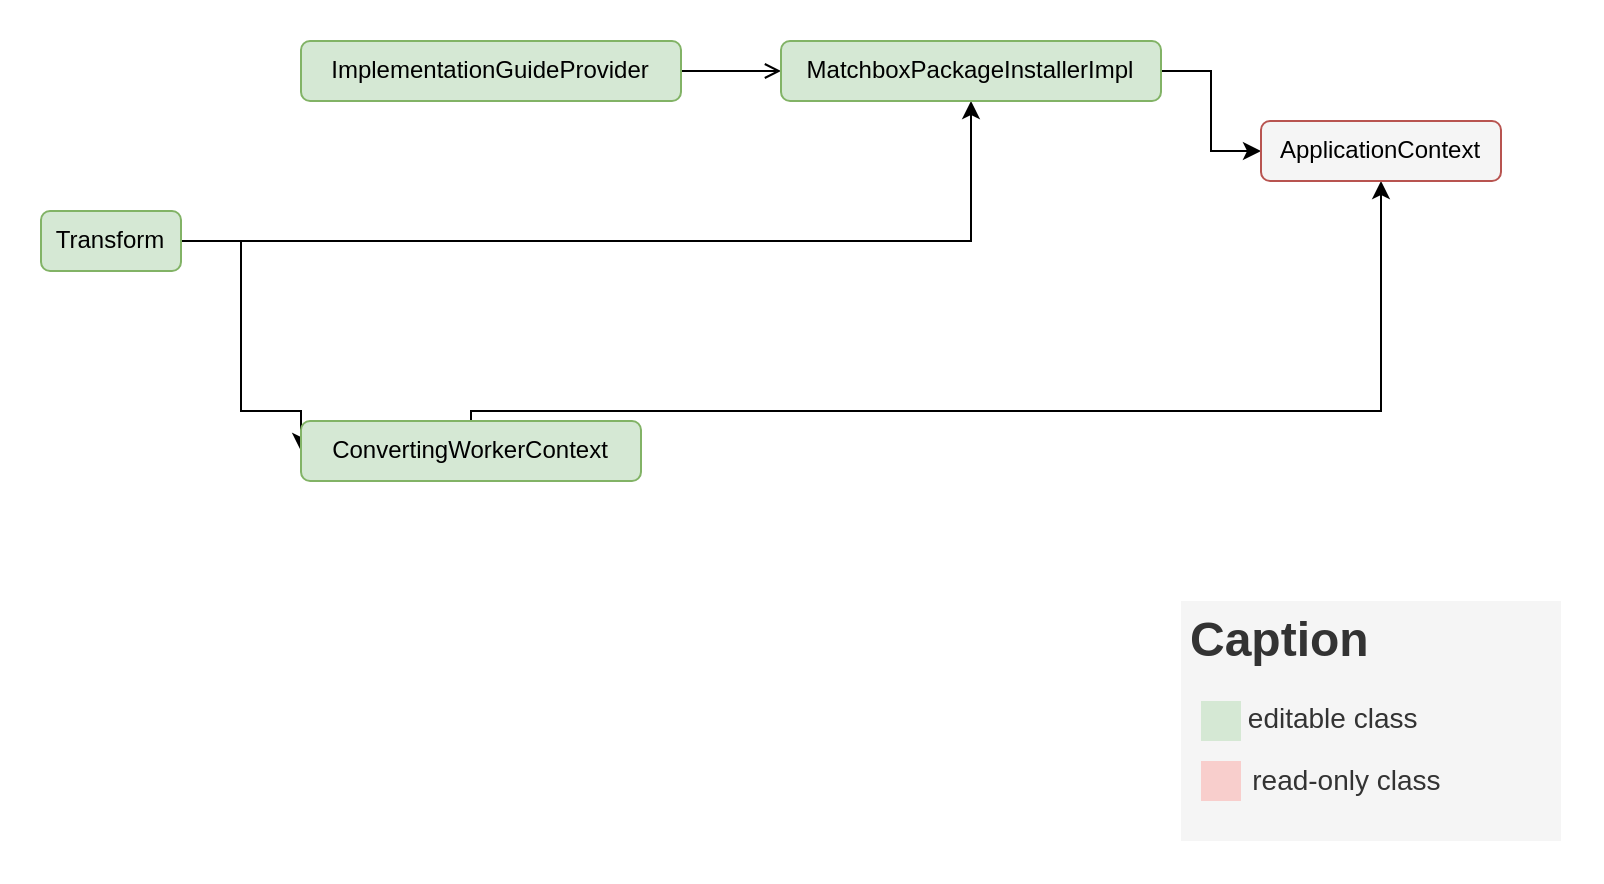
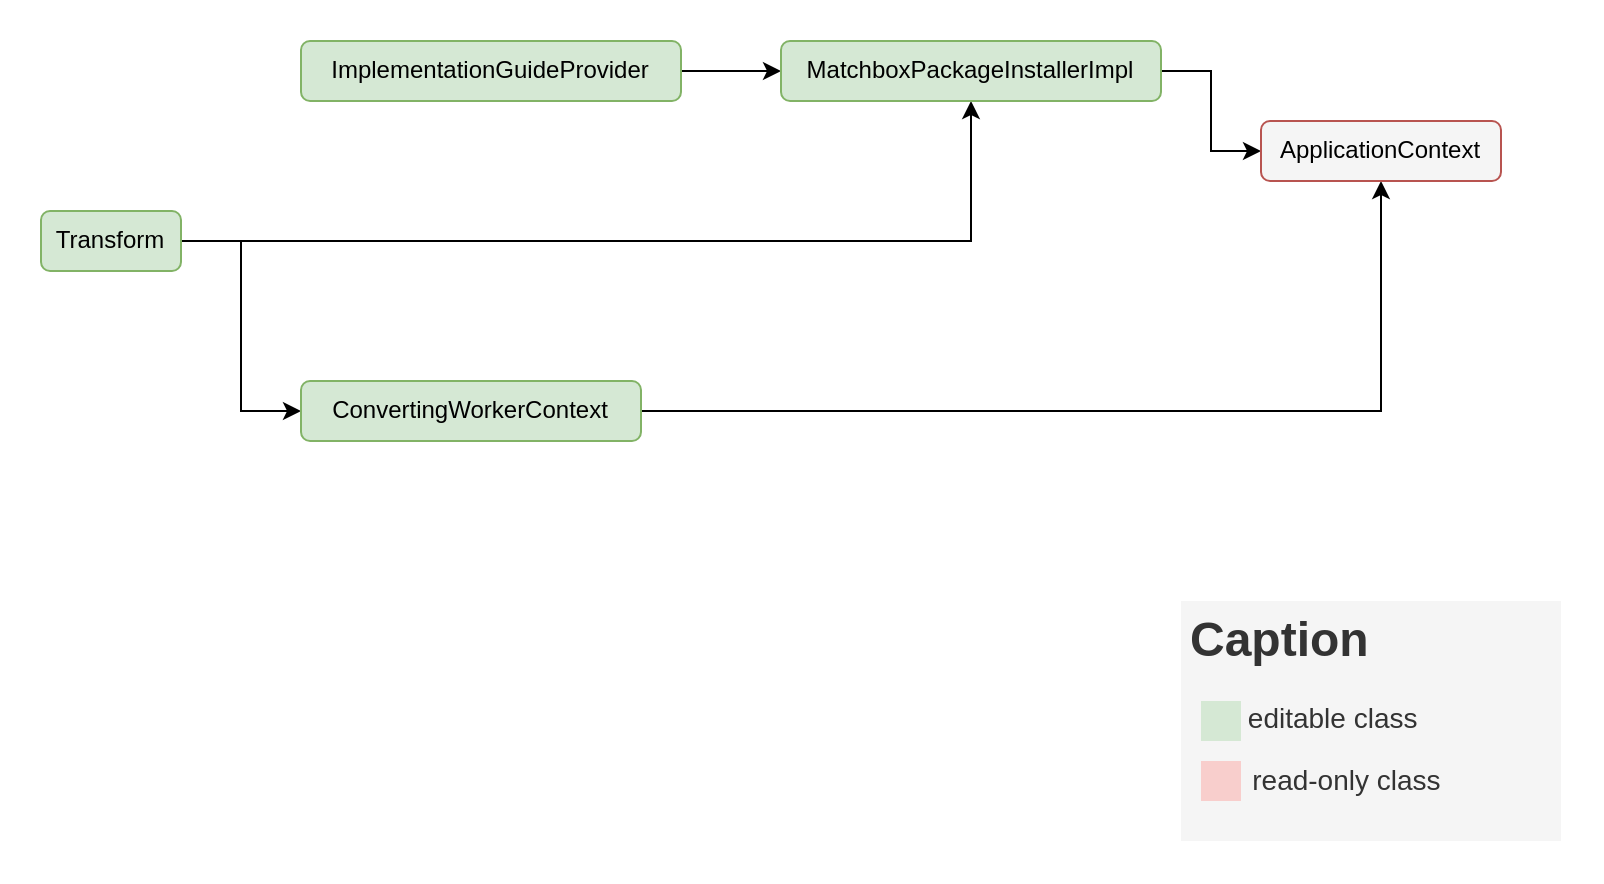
edge "ImplementationGuideProvider" -> "MatchboxPackageInstallerImpl": arrowhead open -> classic
node "ConvertingWorkerContext": moved (471, 451) -> (471, 411)
